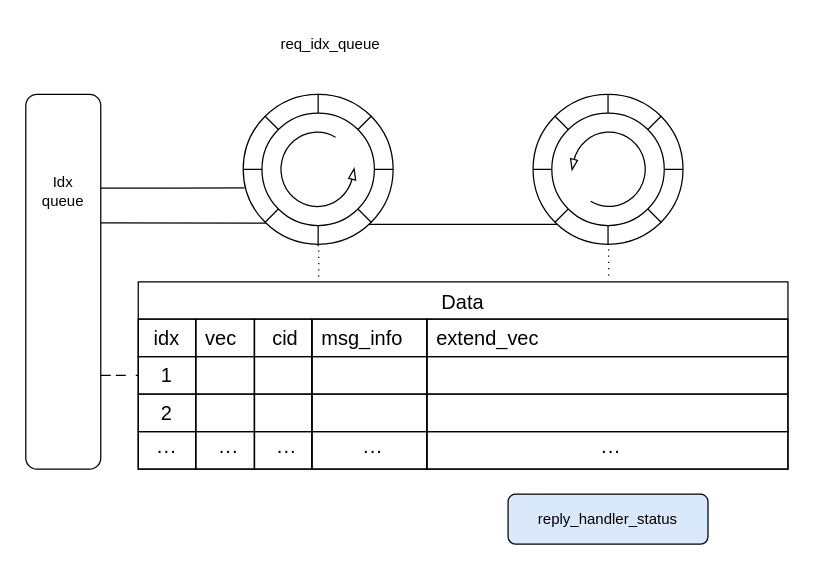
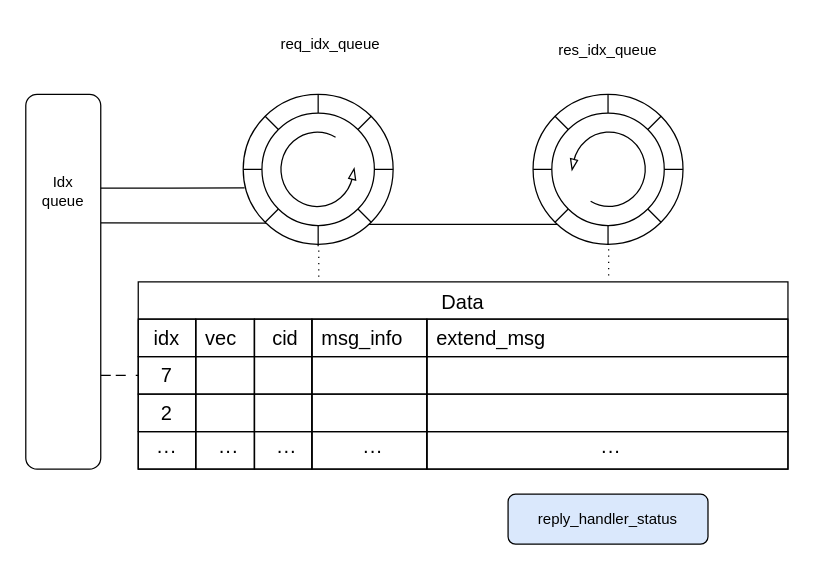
node "res_idx_queue": added
node "extend_vec": label "extend_vec" -> "extend_msg"
node "1": label "1" -> "7"
